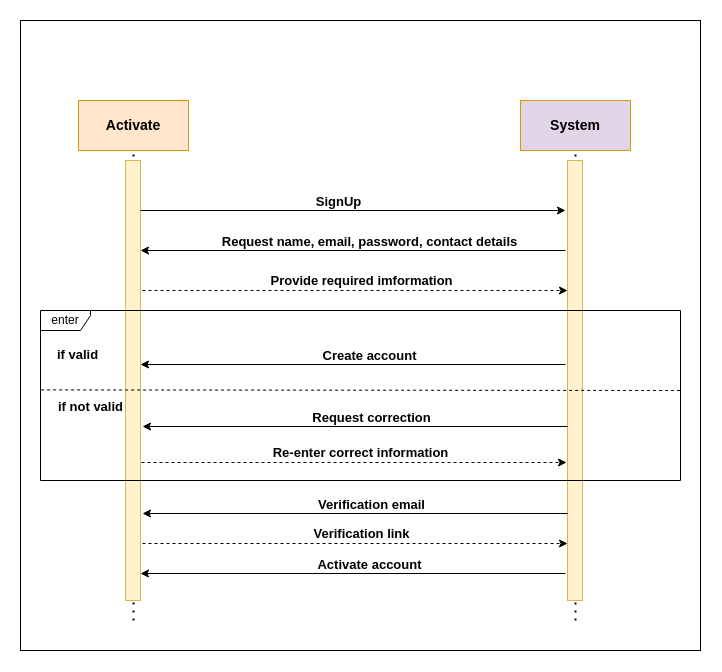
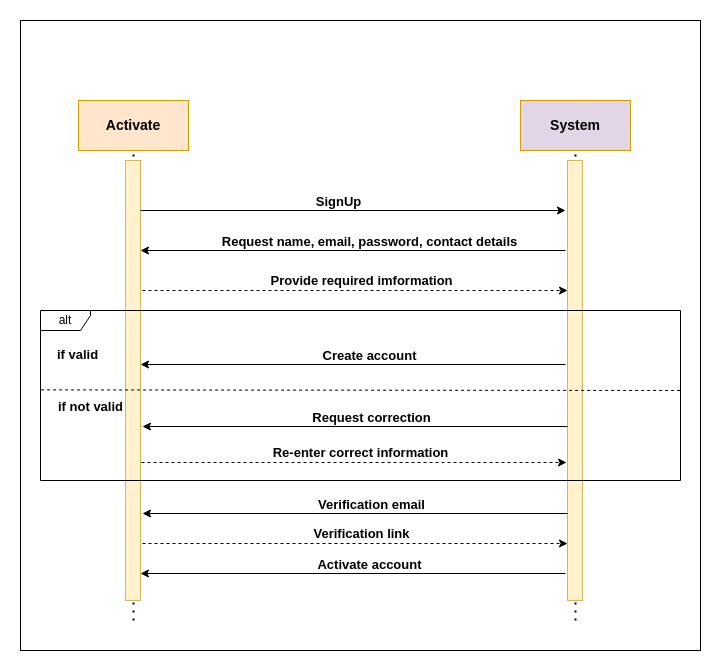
node "enter": label "enter" -> "alt"
